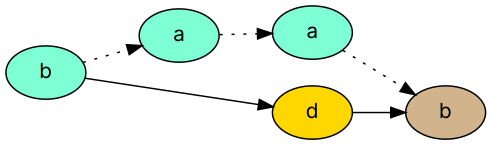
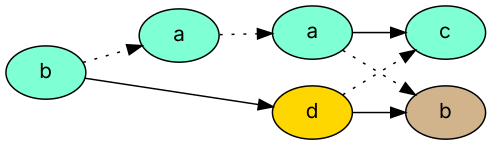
node "c": added
